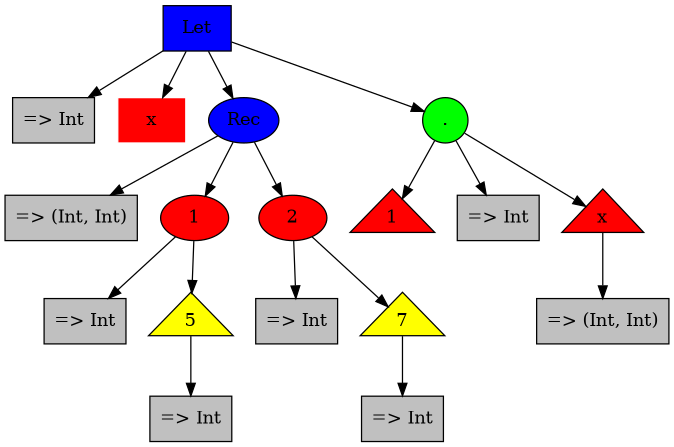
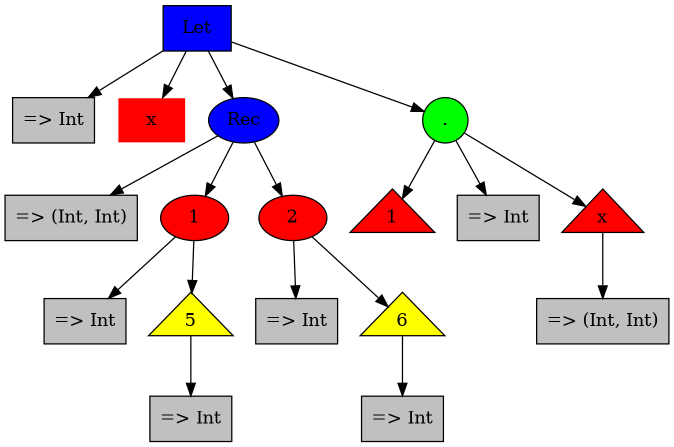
node "7": label "7" -> "6"
